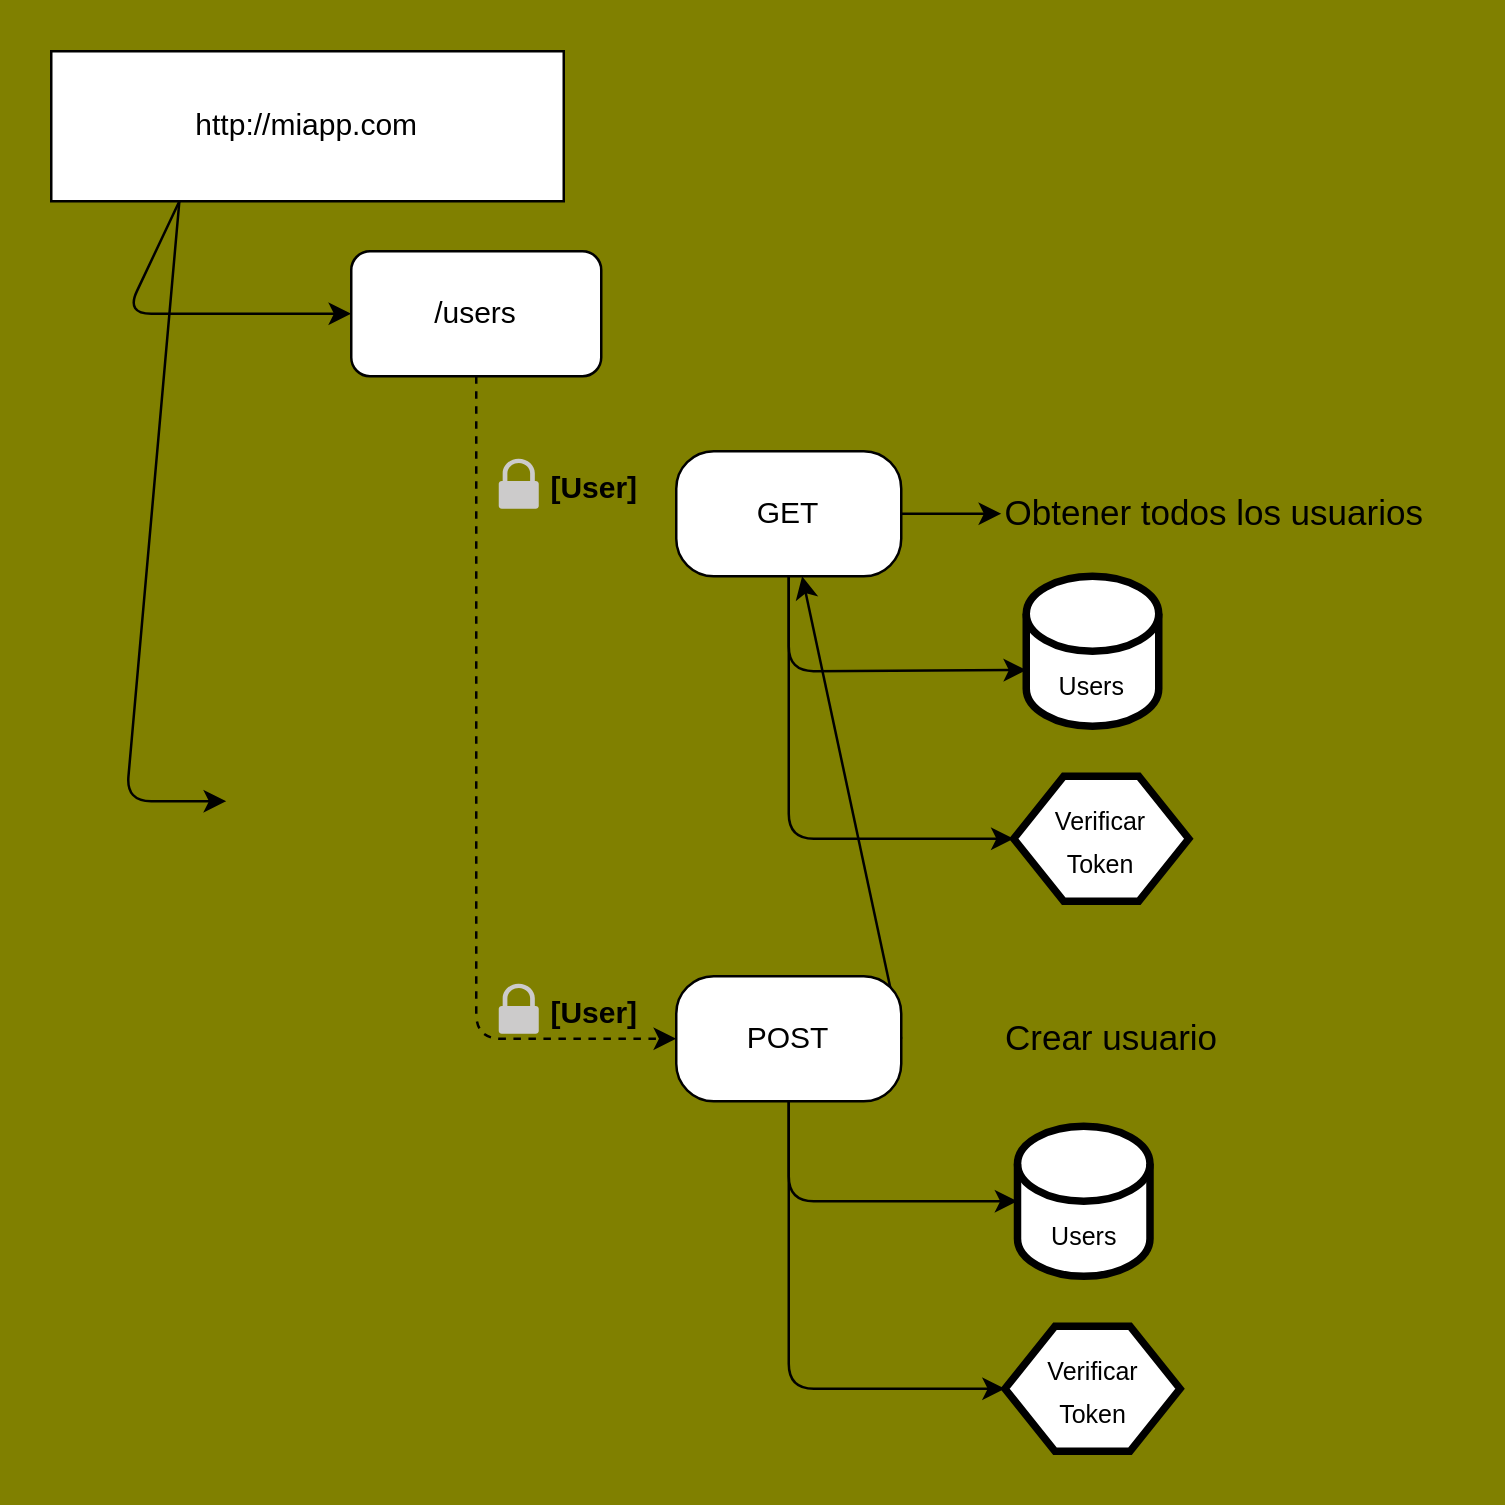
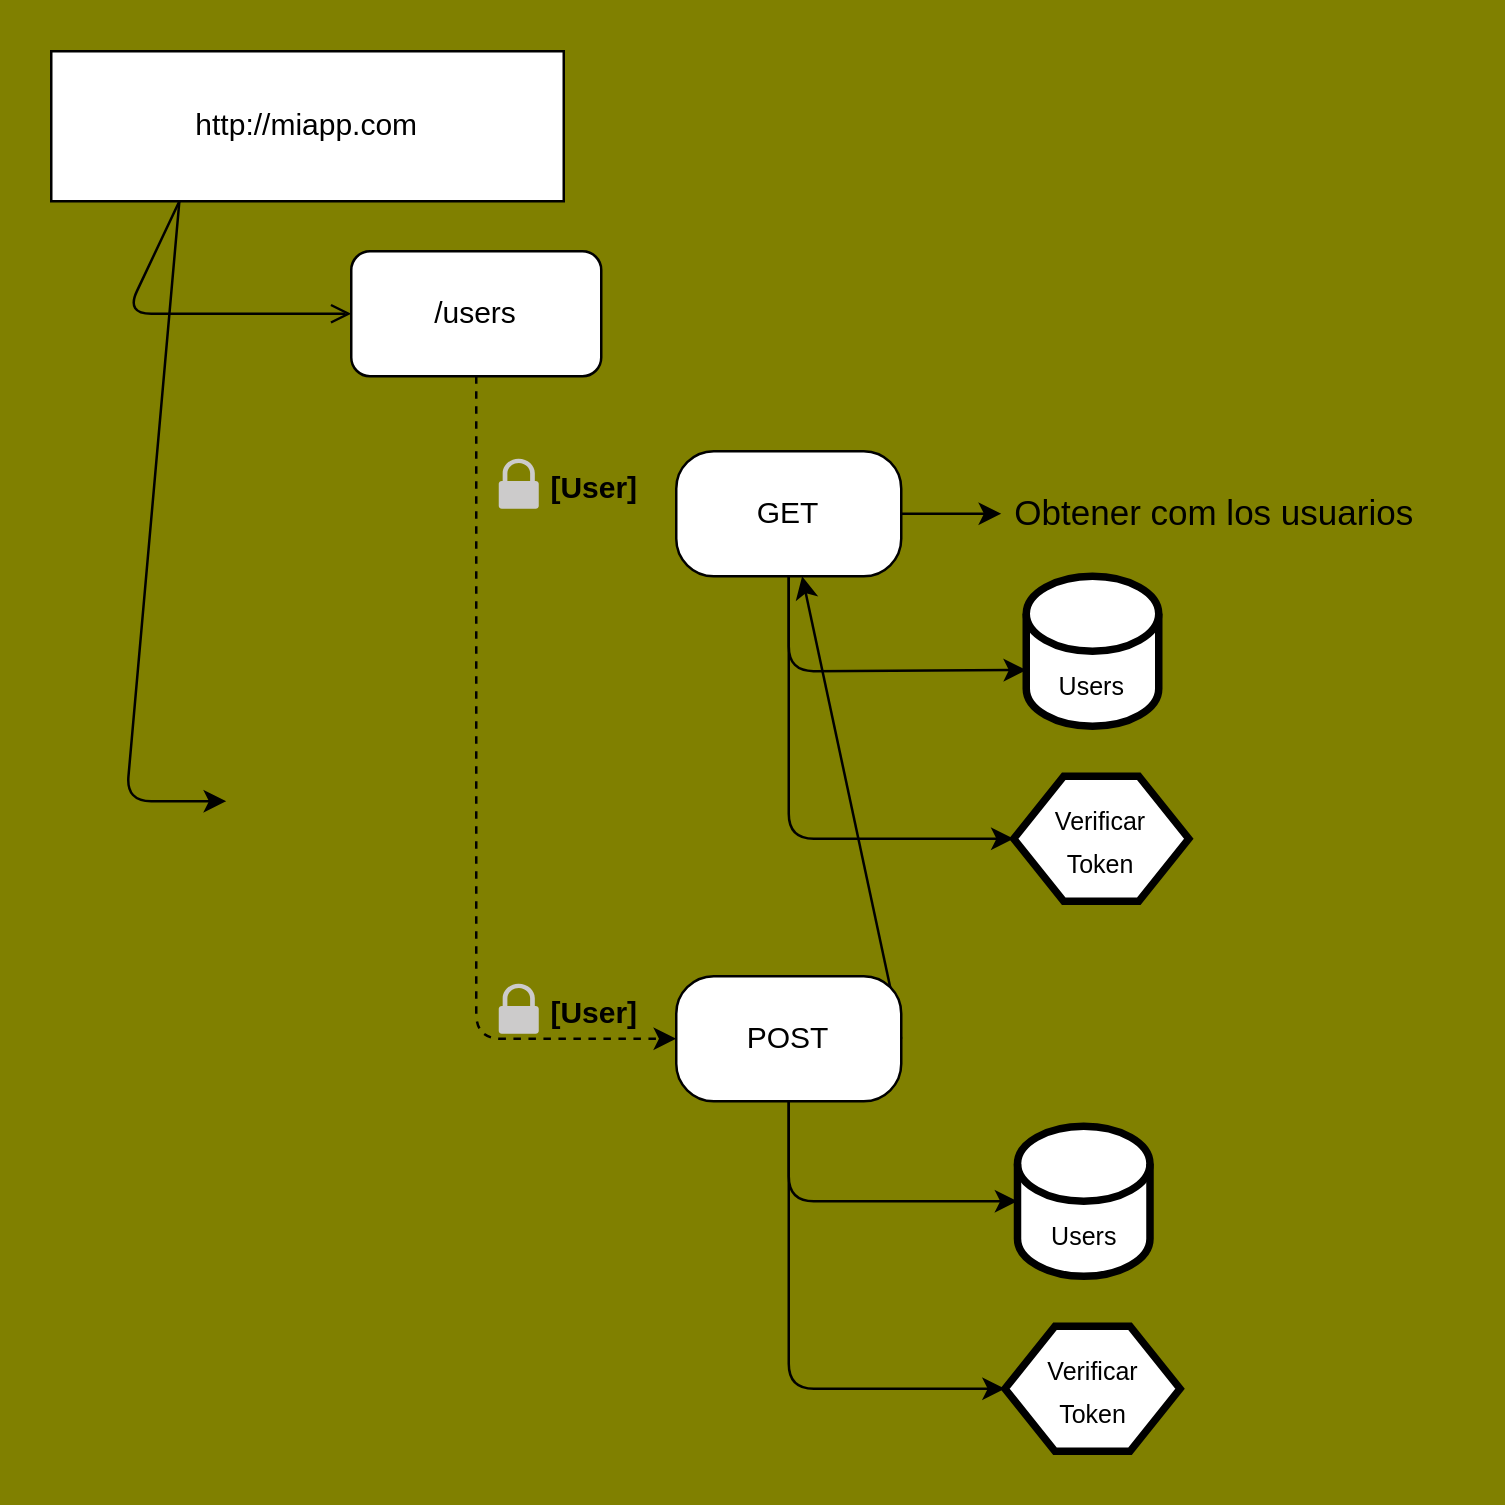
edge "http://miapp.com" -> "/users": arrowhead classic -> open
node "Obtener todos los usuarios": label "Obtener todos los usuarios" -> "Obtener com los usuarios"
node "Crear usuario": removed
